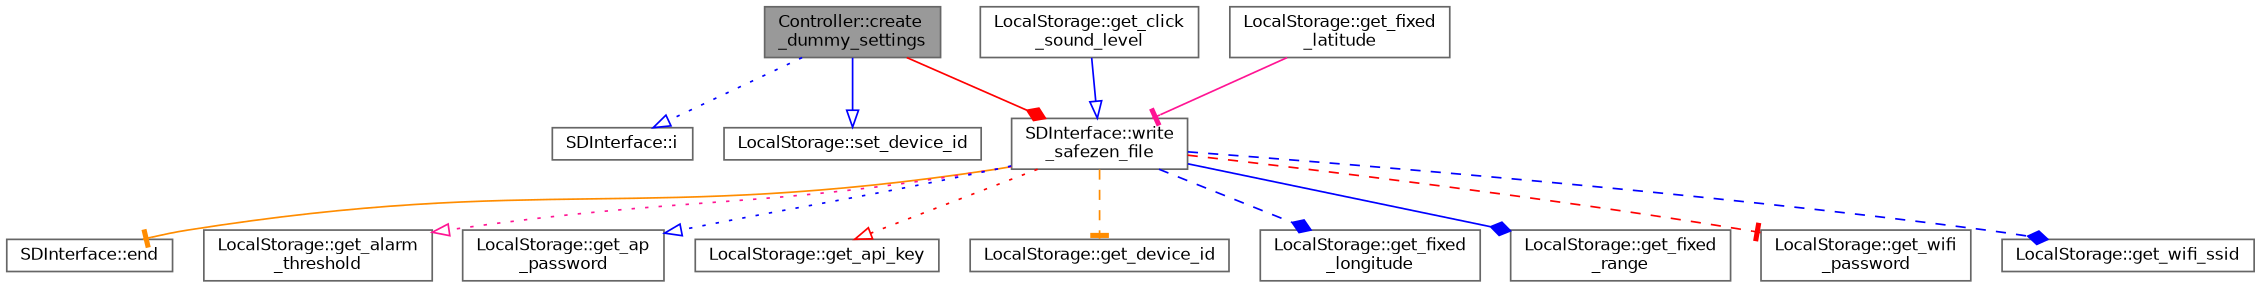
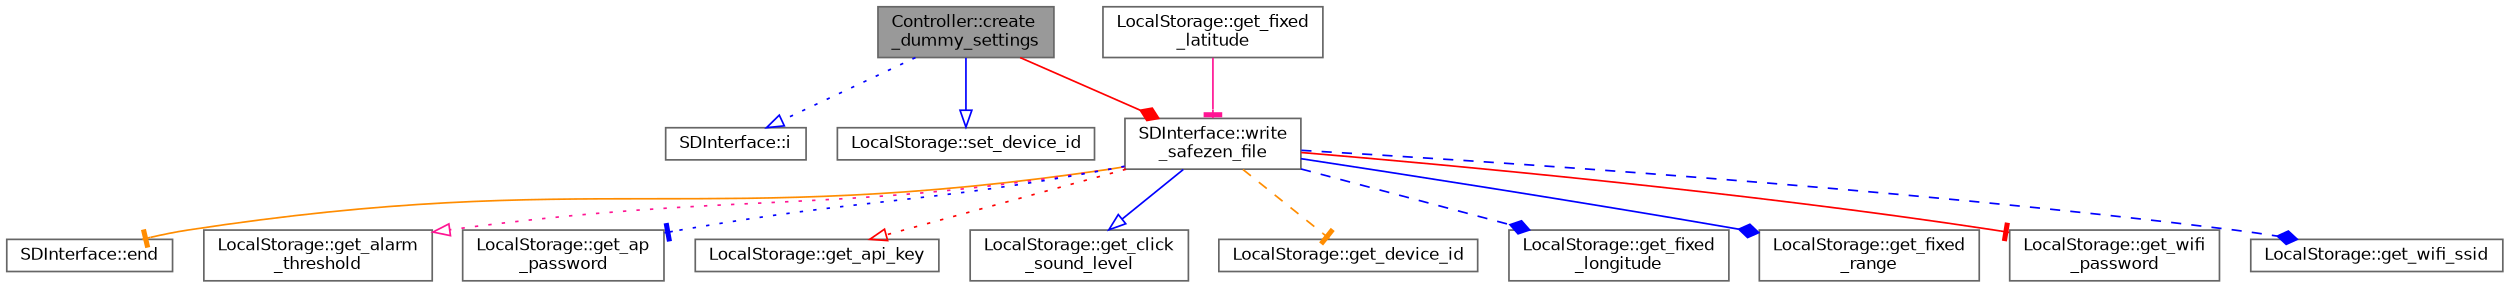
edge "LocalStorage::get_click _sound_level" -> "SDInterface::write _safezen_file": reversed
edge "SDInterface::write _safezen_file" -> "LocalStorage::get_wifi _password": style dashed -> solid
edge "SDInterface::write _safezen_file" -> "LocalStorage::get_ap _password": arrowhead onormal -> tee
